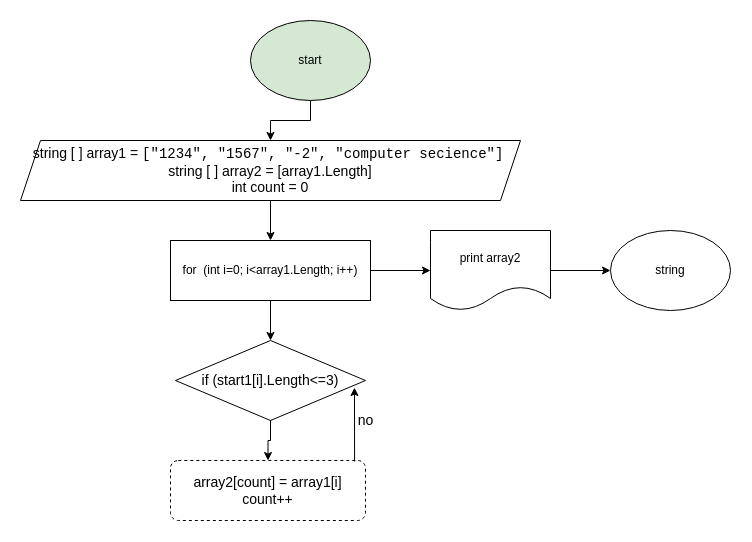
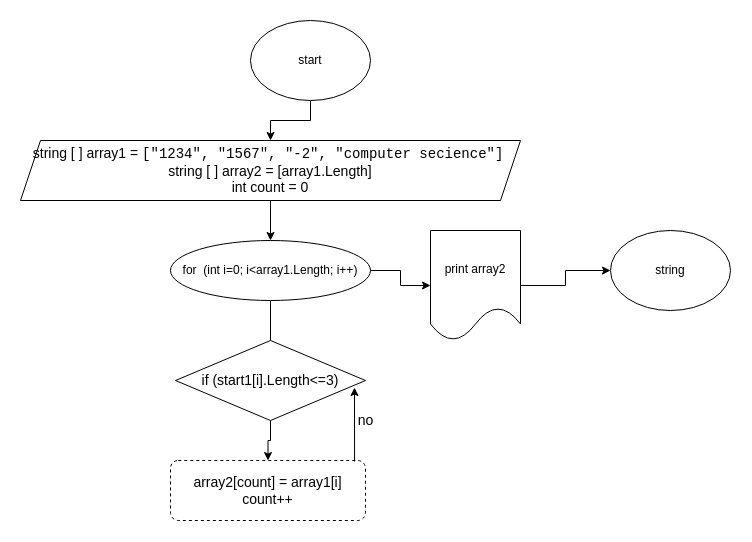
node "start": fillcolor #d5e8d4 -> #ffffff
node "for (int i=0; i<array1.Length; i++)": shape rectangle -> ellipse
node "print array2": size 120x80 -> 90x110
edge "for (int i=0; i<array1.Length; i++)" -> "if (start1[i].Length<=3)": arrowhead classic -> none
